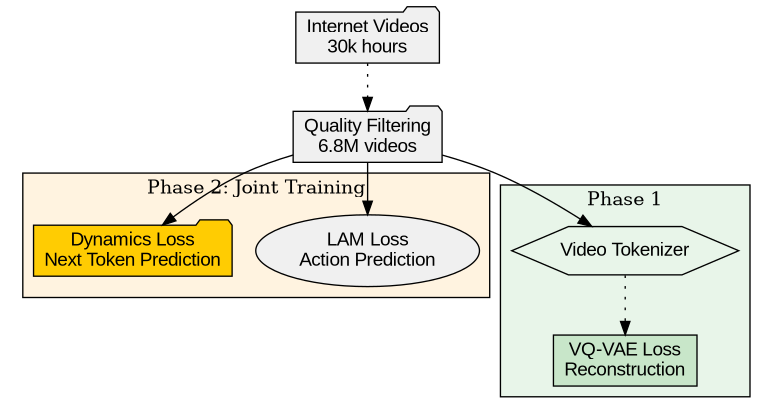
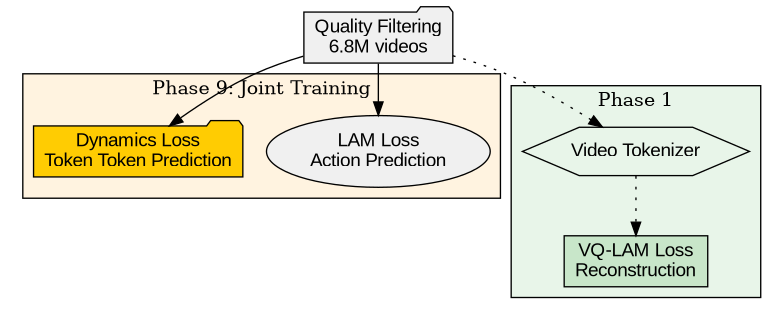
node "Internet Videos 30k hours": removed
edge "Quality Filtering 6.8M videos" -> "Video Tokenizer": style solid -> dotted
cluster "Phase 2: Joint Training": label "Phase 2: Joint Training" -> "Phase 9: Joint Training"
node "Dynamics Loss Next Token Prediction": label "Dynamics Loss Next Token Prediction" -> "Dynamics Loss Token Token Prediction"
node "VQ-VAE Loss Reconstruction": label "VQ-VAE Loss Reconstruction" -> "VQ-LAM Loss Reconstruction"
